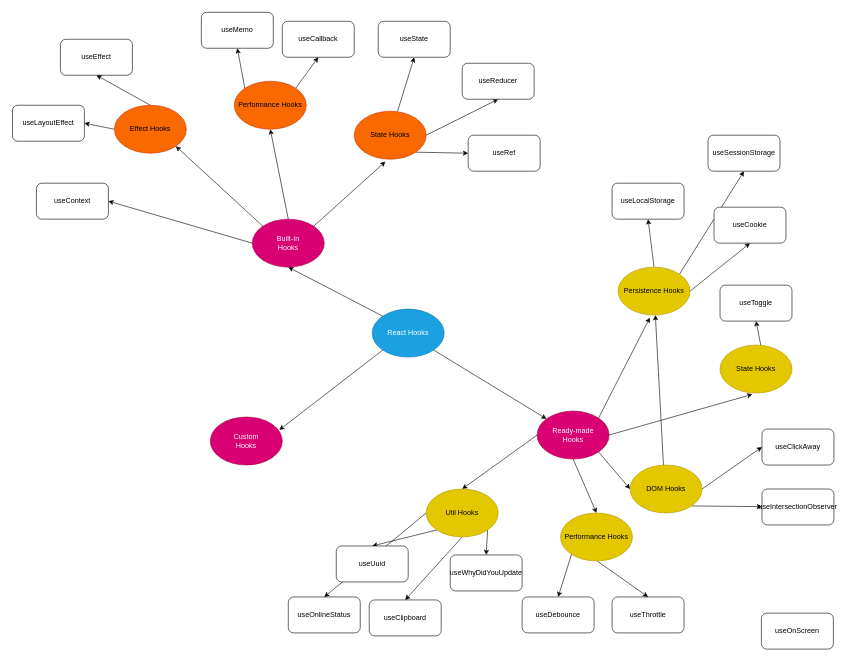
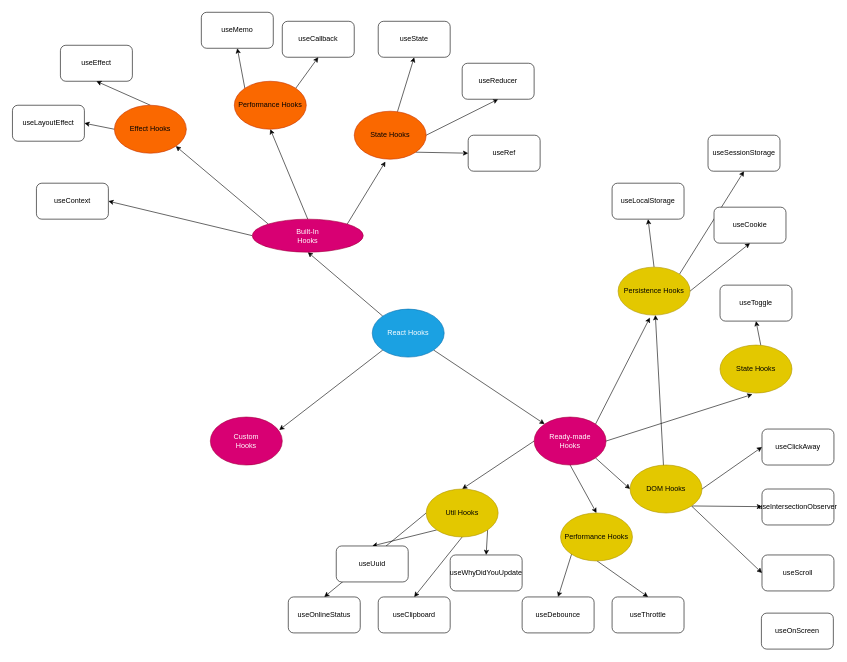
node "useEffect": moved (96, 57) -> (96, 63)
node "Built-In Hooks": size 72x48 -> 111x33
node "Ready-made Hooks": moved (573, 435) -> (570, 441)
edge "DOM Hooks" -> "useScroll": added
node "useScroll": added
node "useClipboard": moved (405, 618) -> (414, 615)
